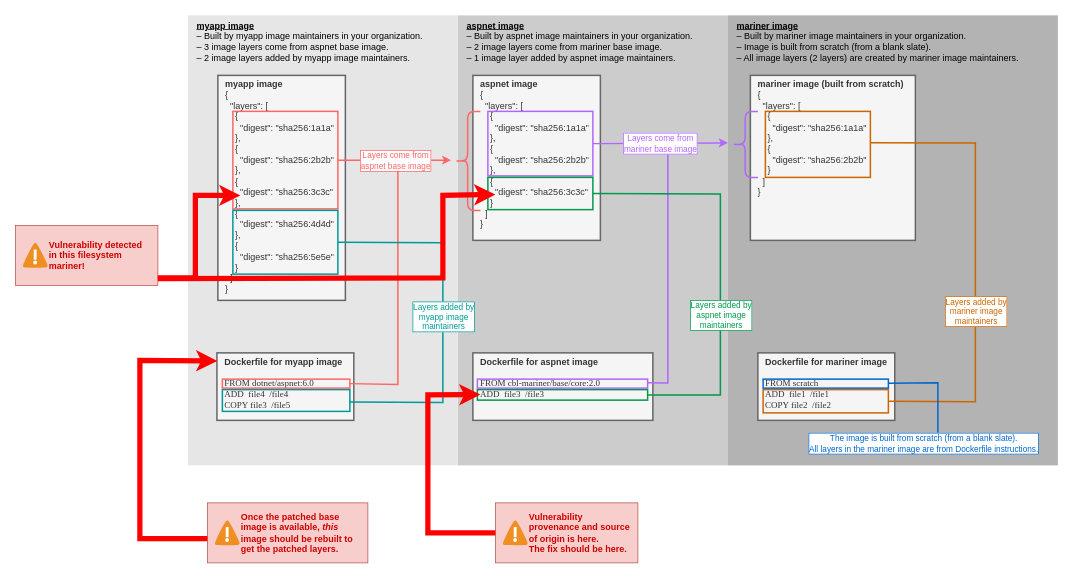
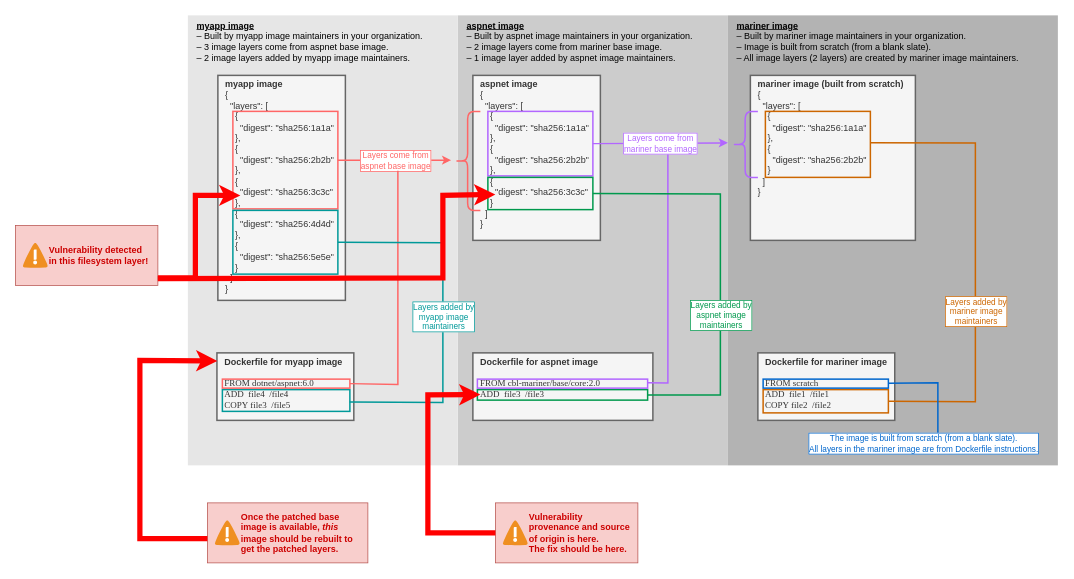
node "Vulnerability detected in this filesystem mariner!": label "Vulnerability detected in this filesystem mariner!" -> "Vulnerability detected in this filesystem layer!"
